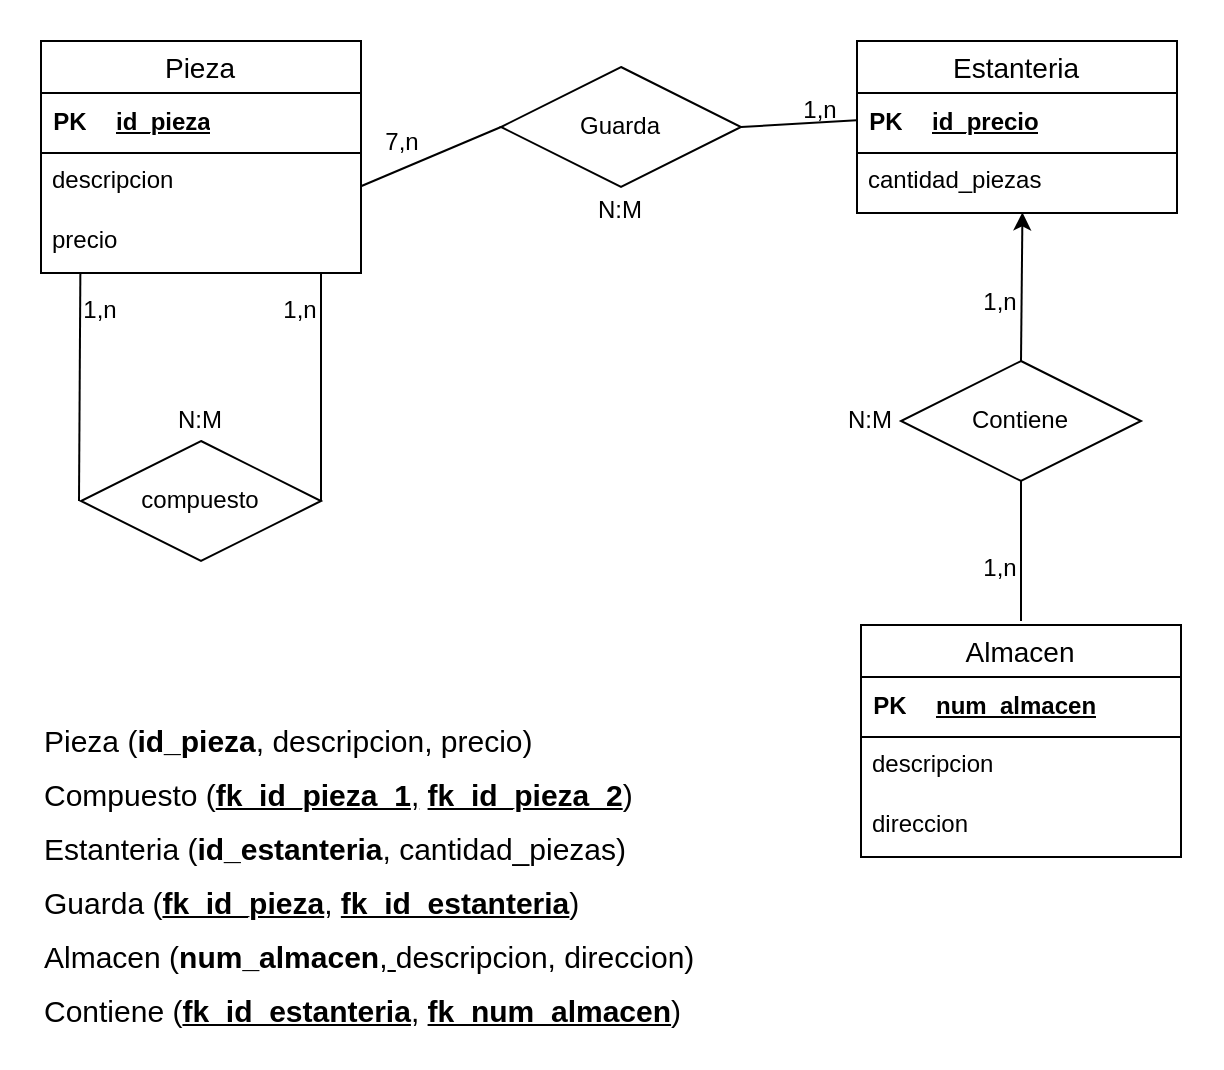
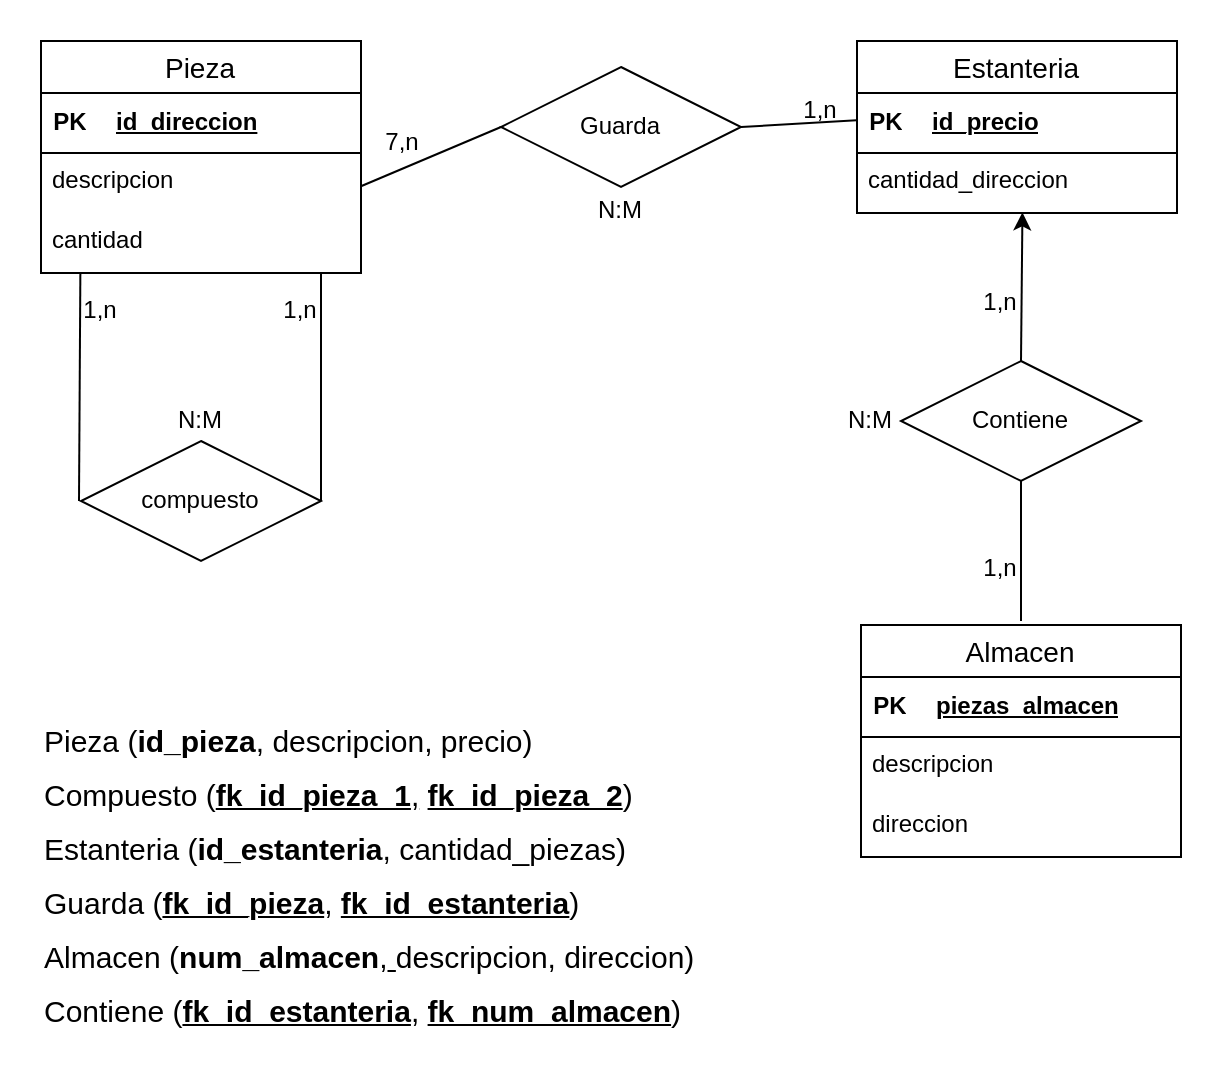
node "id_pieza": label "id_pieza" -> "id_direccion"
node "cantidad_piezas": label "cantidad_piezas" -> "cantidad_direccion"
node "precio": label "precio" -> "cantidad"
node "num_almacen": label "num_almacen" -> "piezas_almacen"
